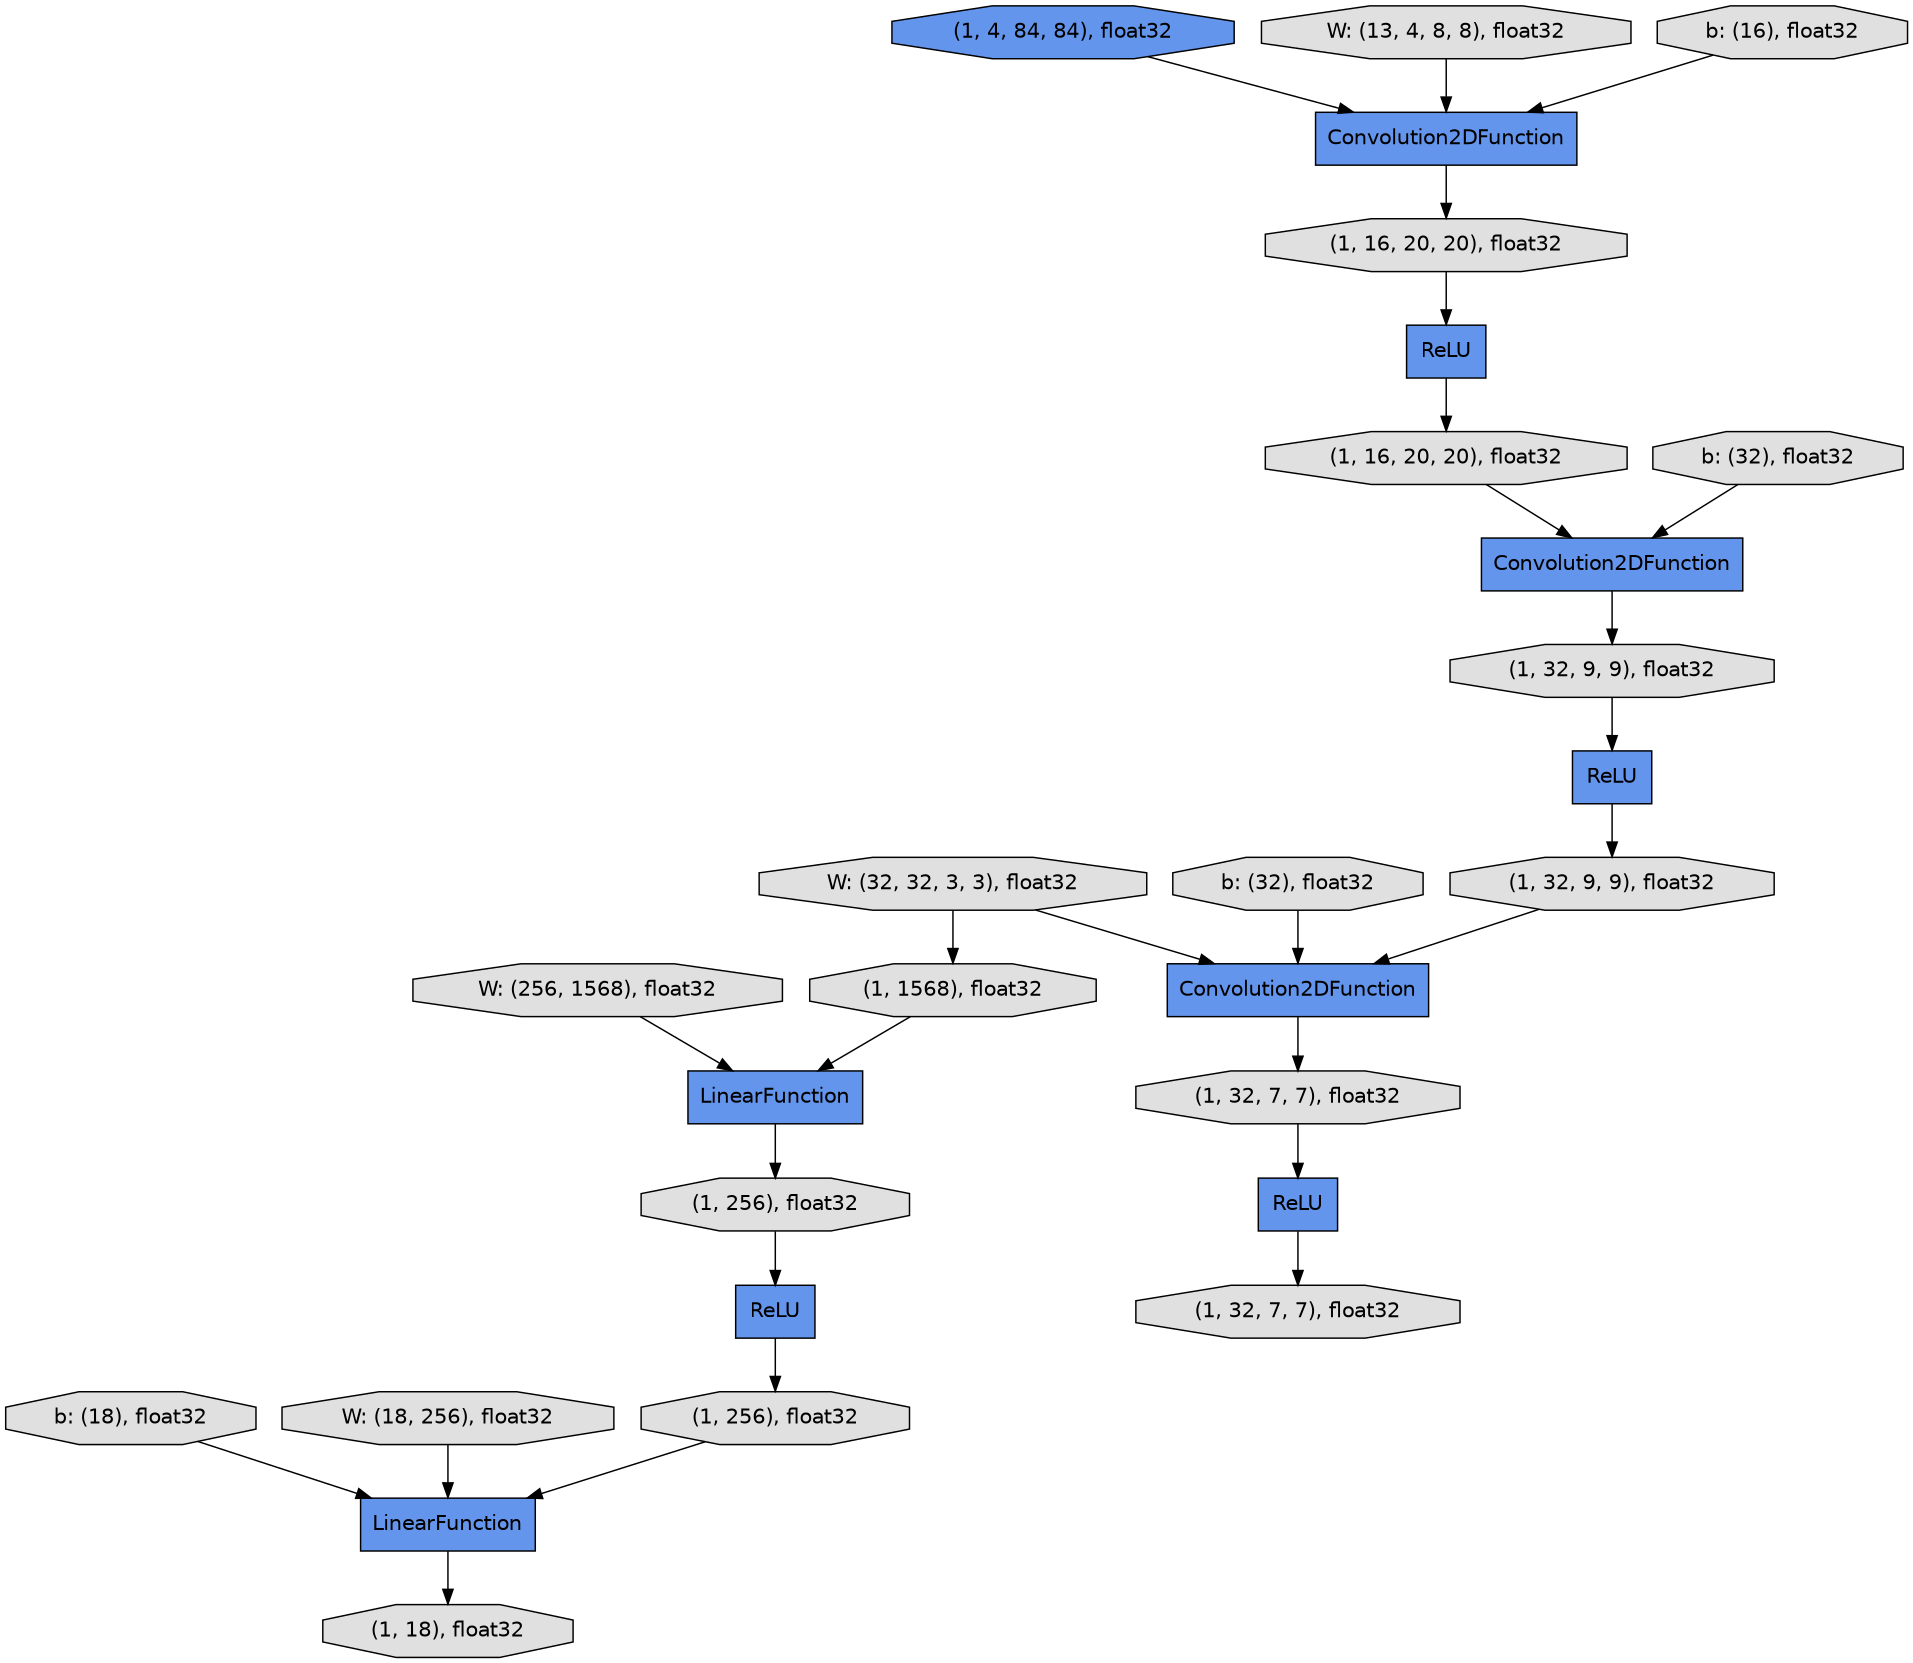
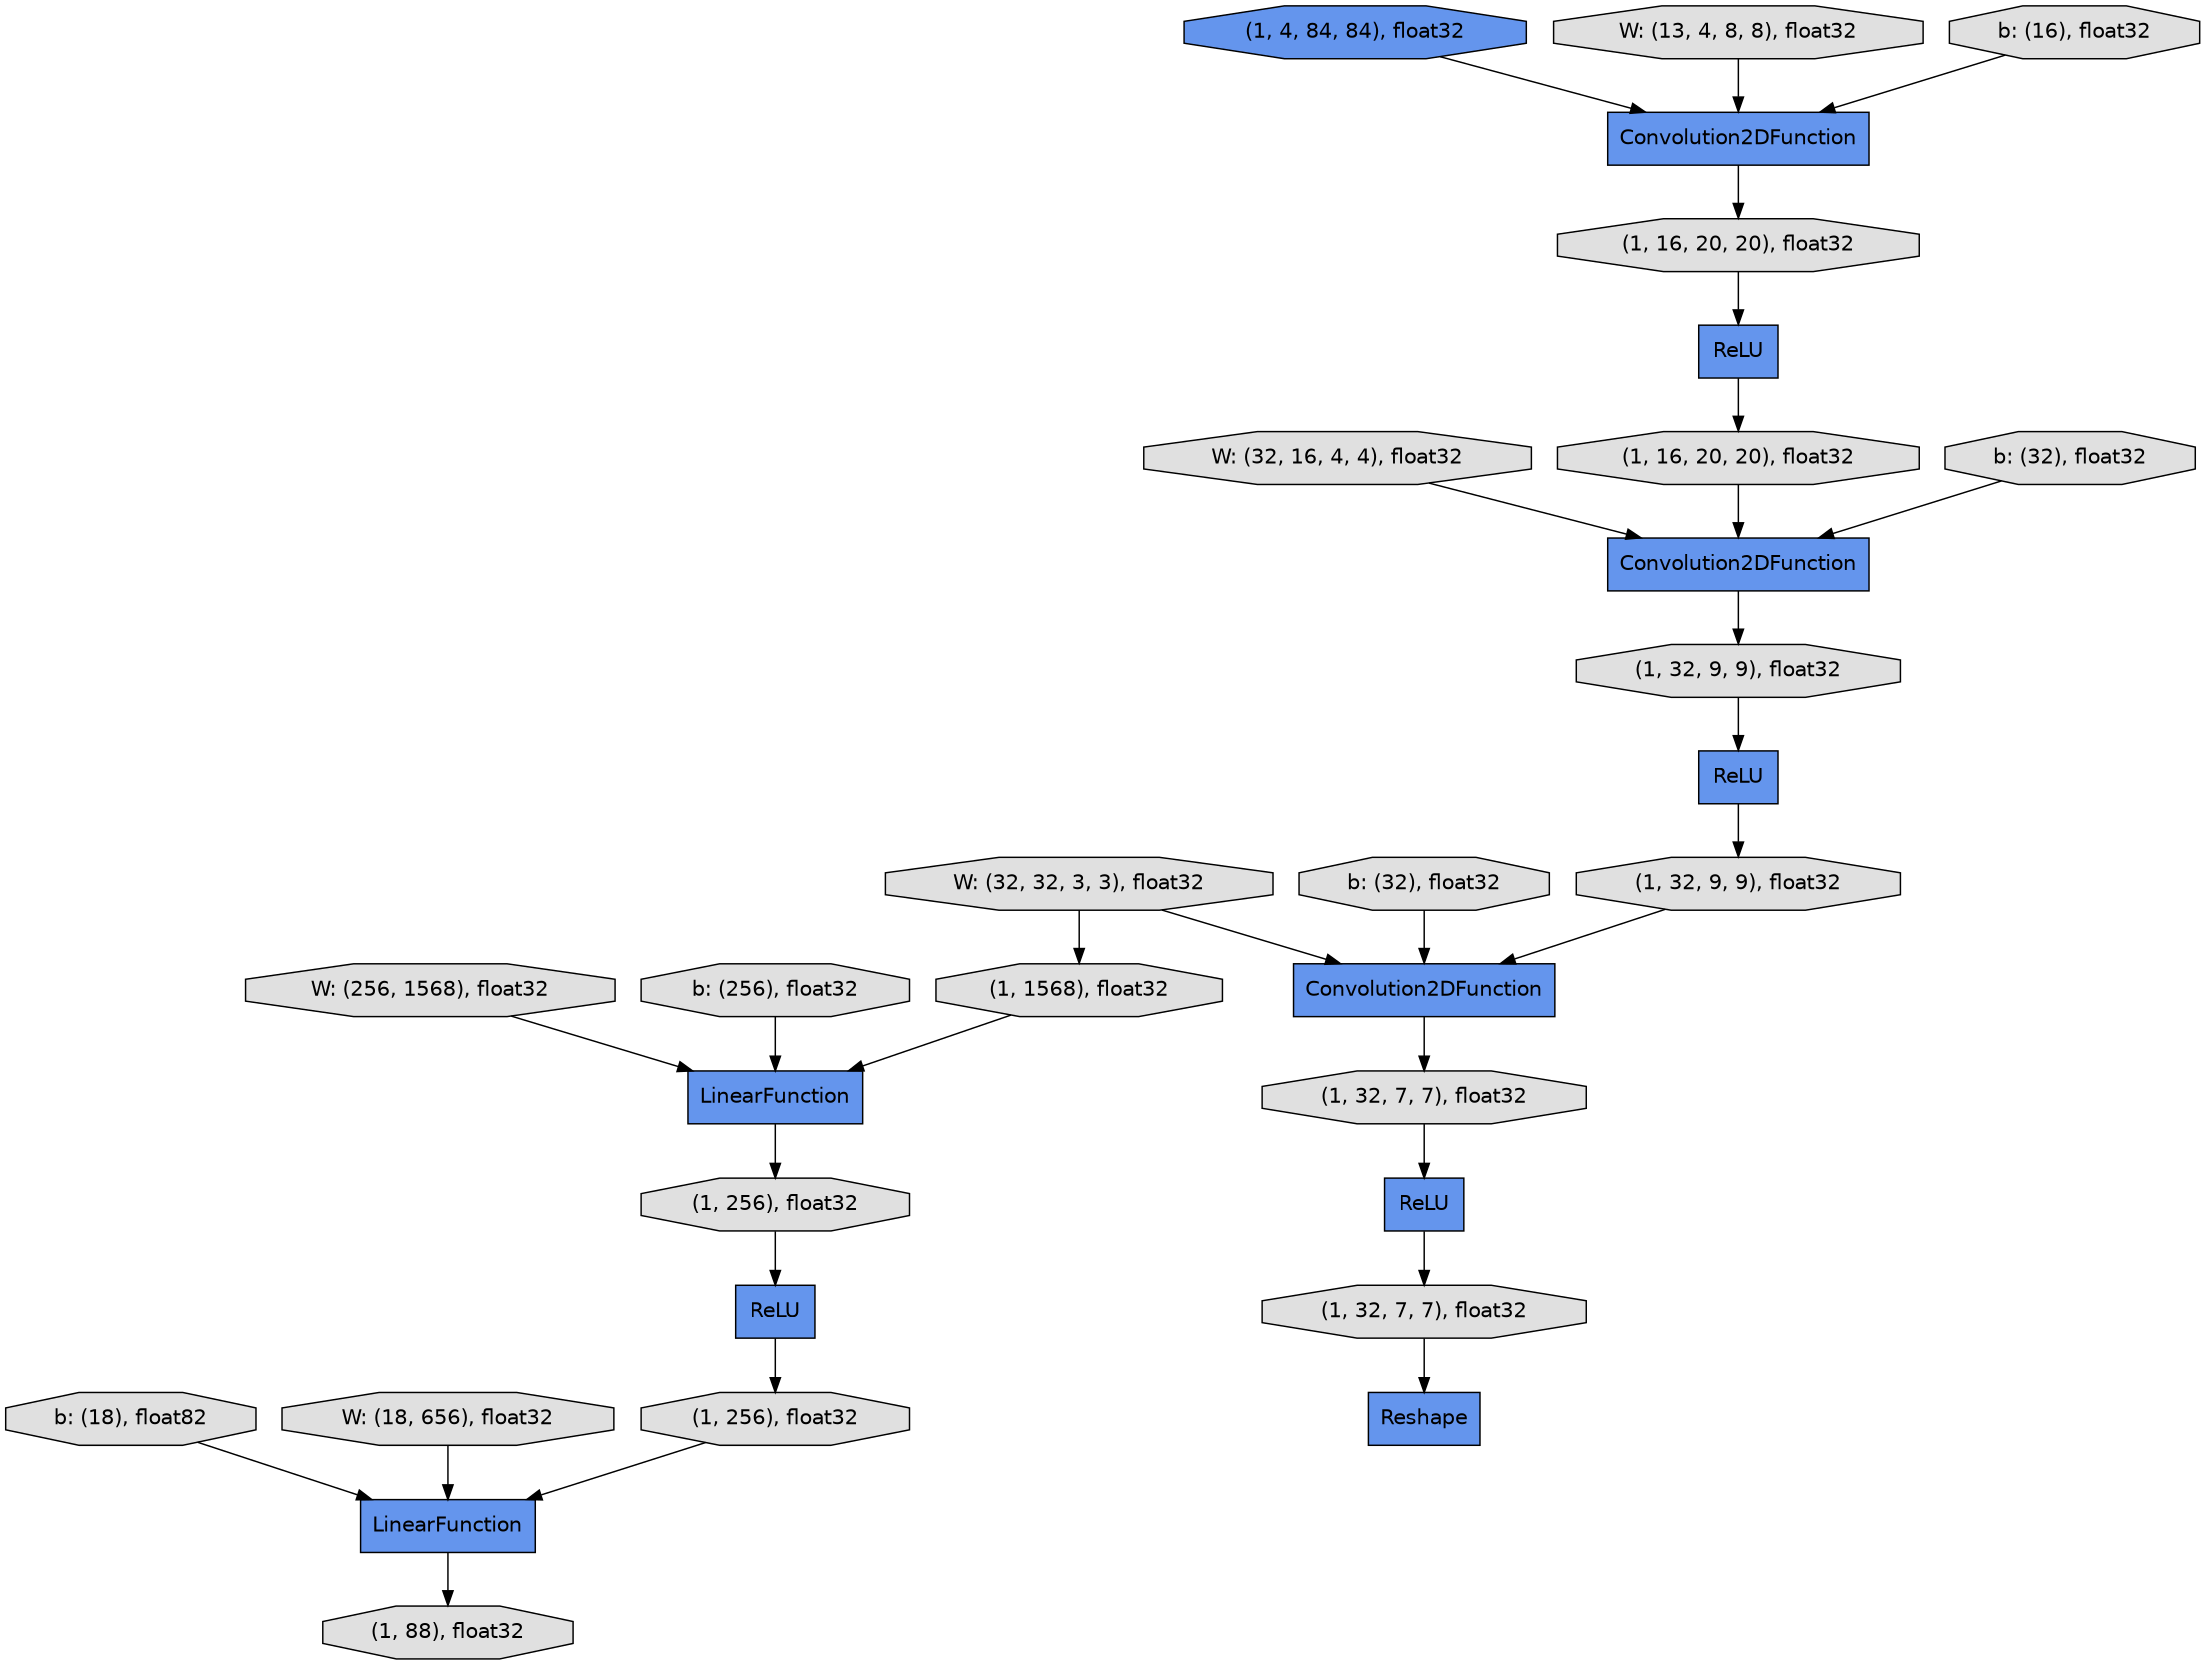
node "W: (32, 16, 4, 4), float32": added
node "b: (256), float32": added
node "b: (18), float32": label "b: (18), float32" -> "b: (18), float82"
node "W: (18, 256), float32": label "W: (18, 256), float32" -> "W: (18, 656), float32"
node "Reshape": added
node "(1, 18), float32": label "(1, 18), float32" -> "(1, 88), float32"
